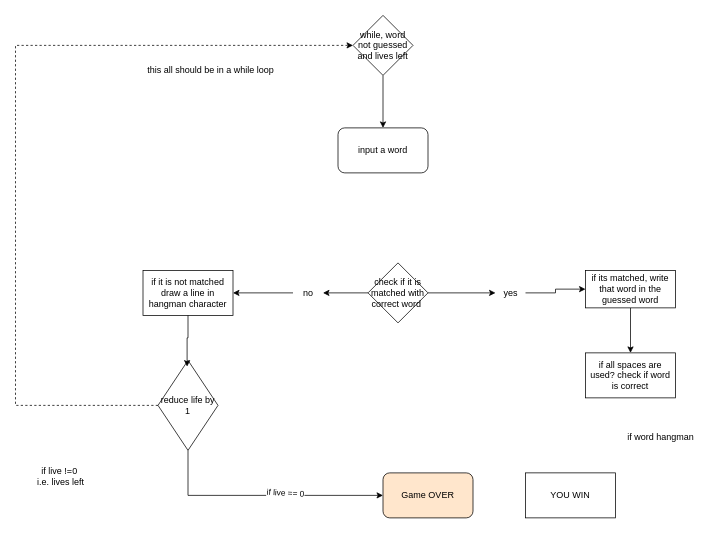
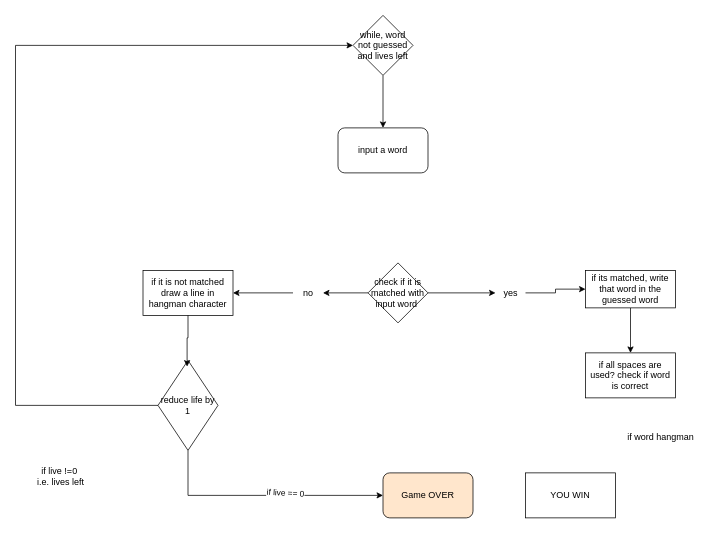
node "this all should be in a while loop": removed
edge "reduce life by 1" -> "while, word not guessed and lives left": style dashed -> solid
node "check if it is matched with correct word": label "check if it is matched with correct word" -> "check if it is matched with input word"
